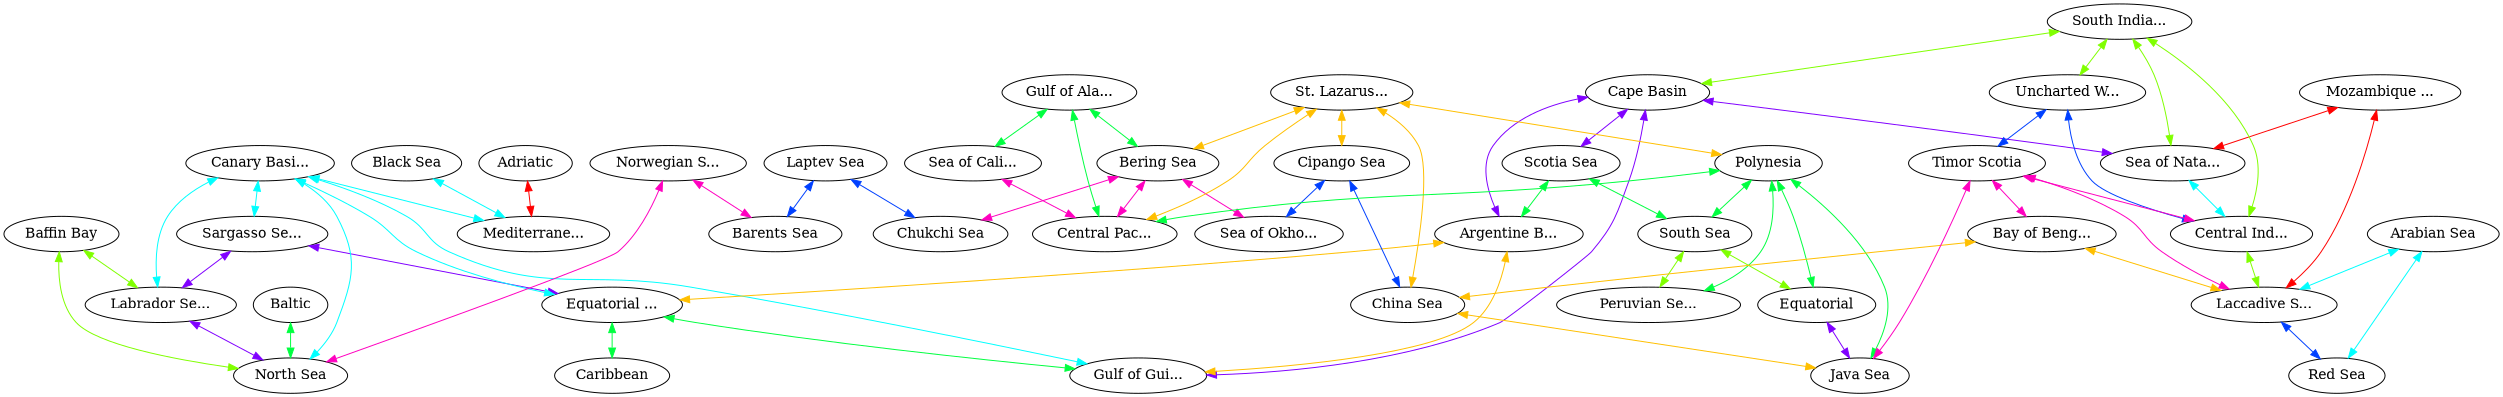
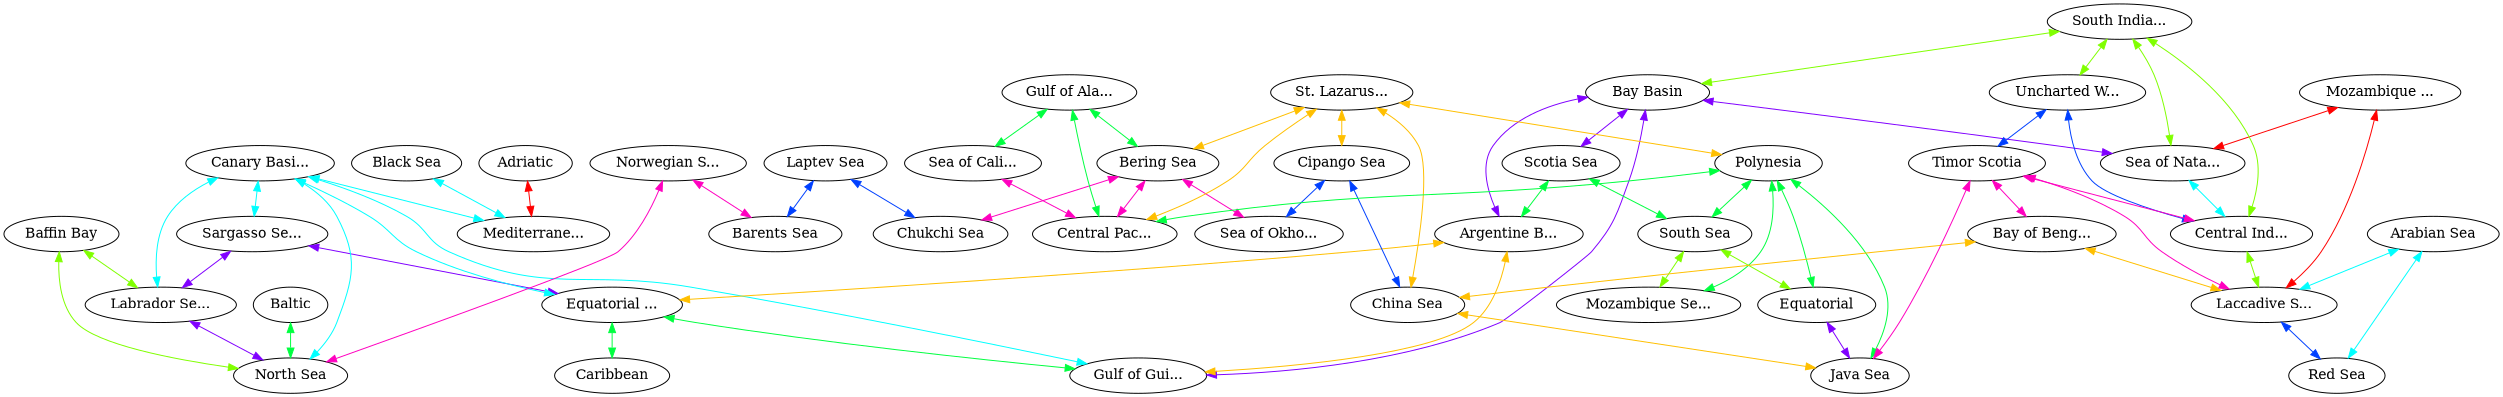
node "Cape Basin": label "Cape Basin" -> "Bay Basin"
node "Peruvian Se...": label "Peruvian Se..." -> "Mozambique Se..."
